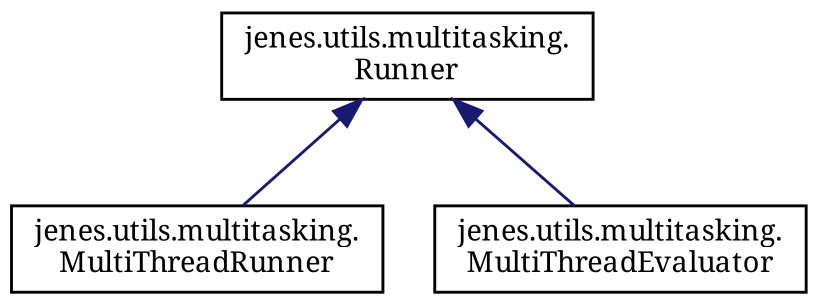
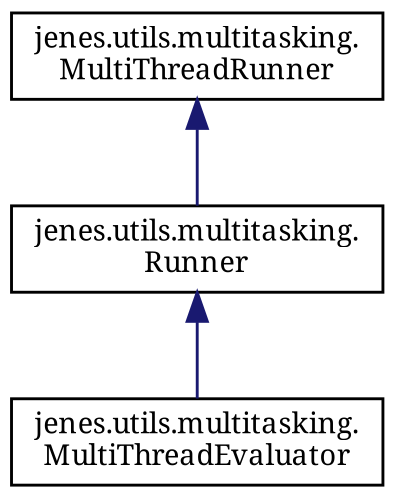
edge "jenes.utils.multitasking. MultiThreadRunner" -> "jenes.utils.multitasking. Runner": reversed
